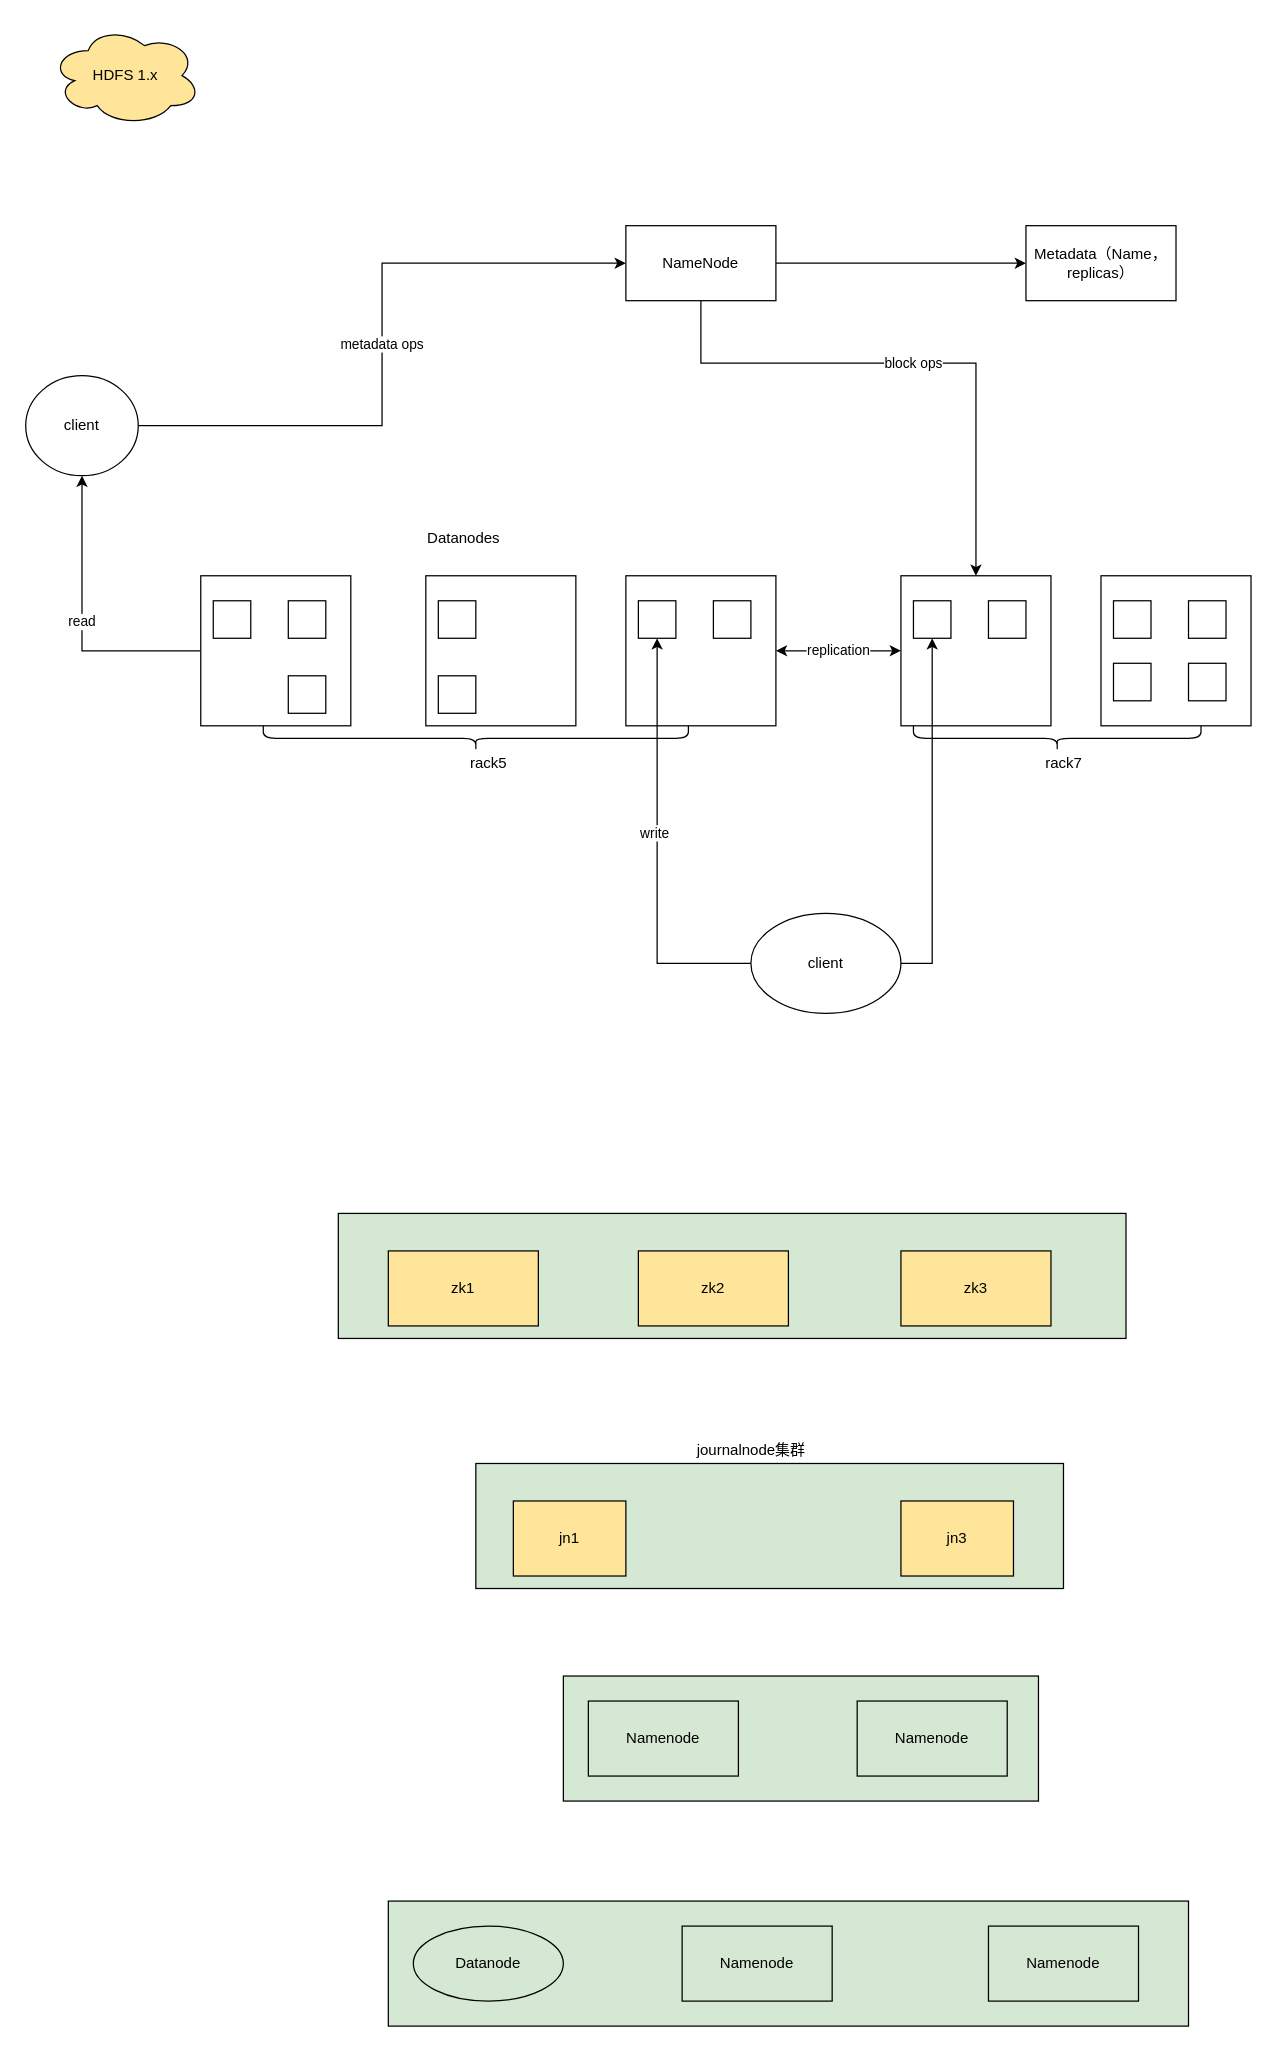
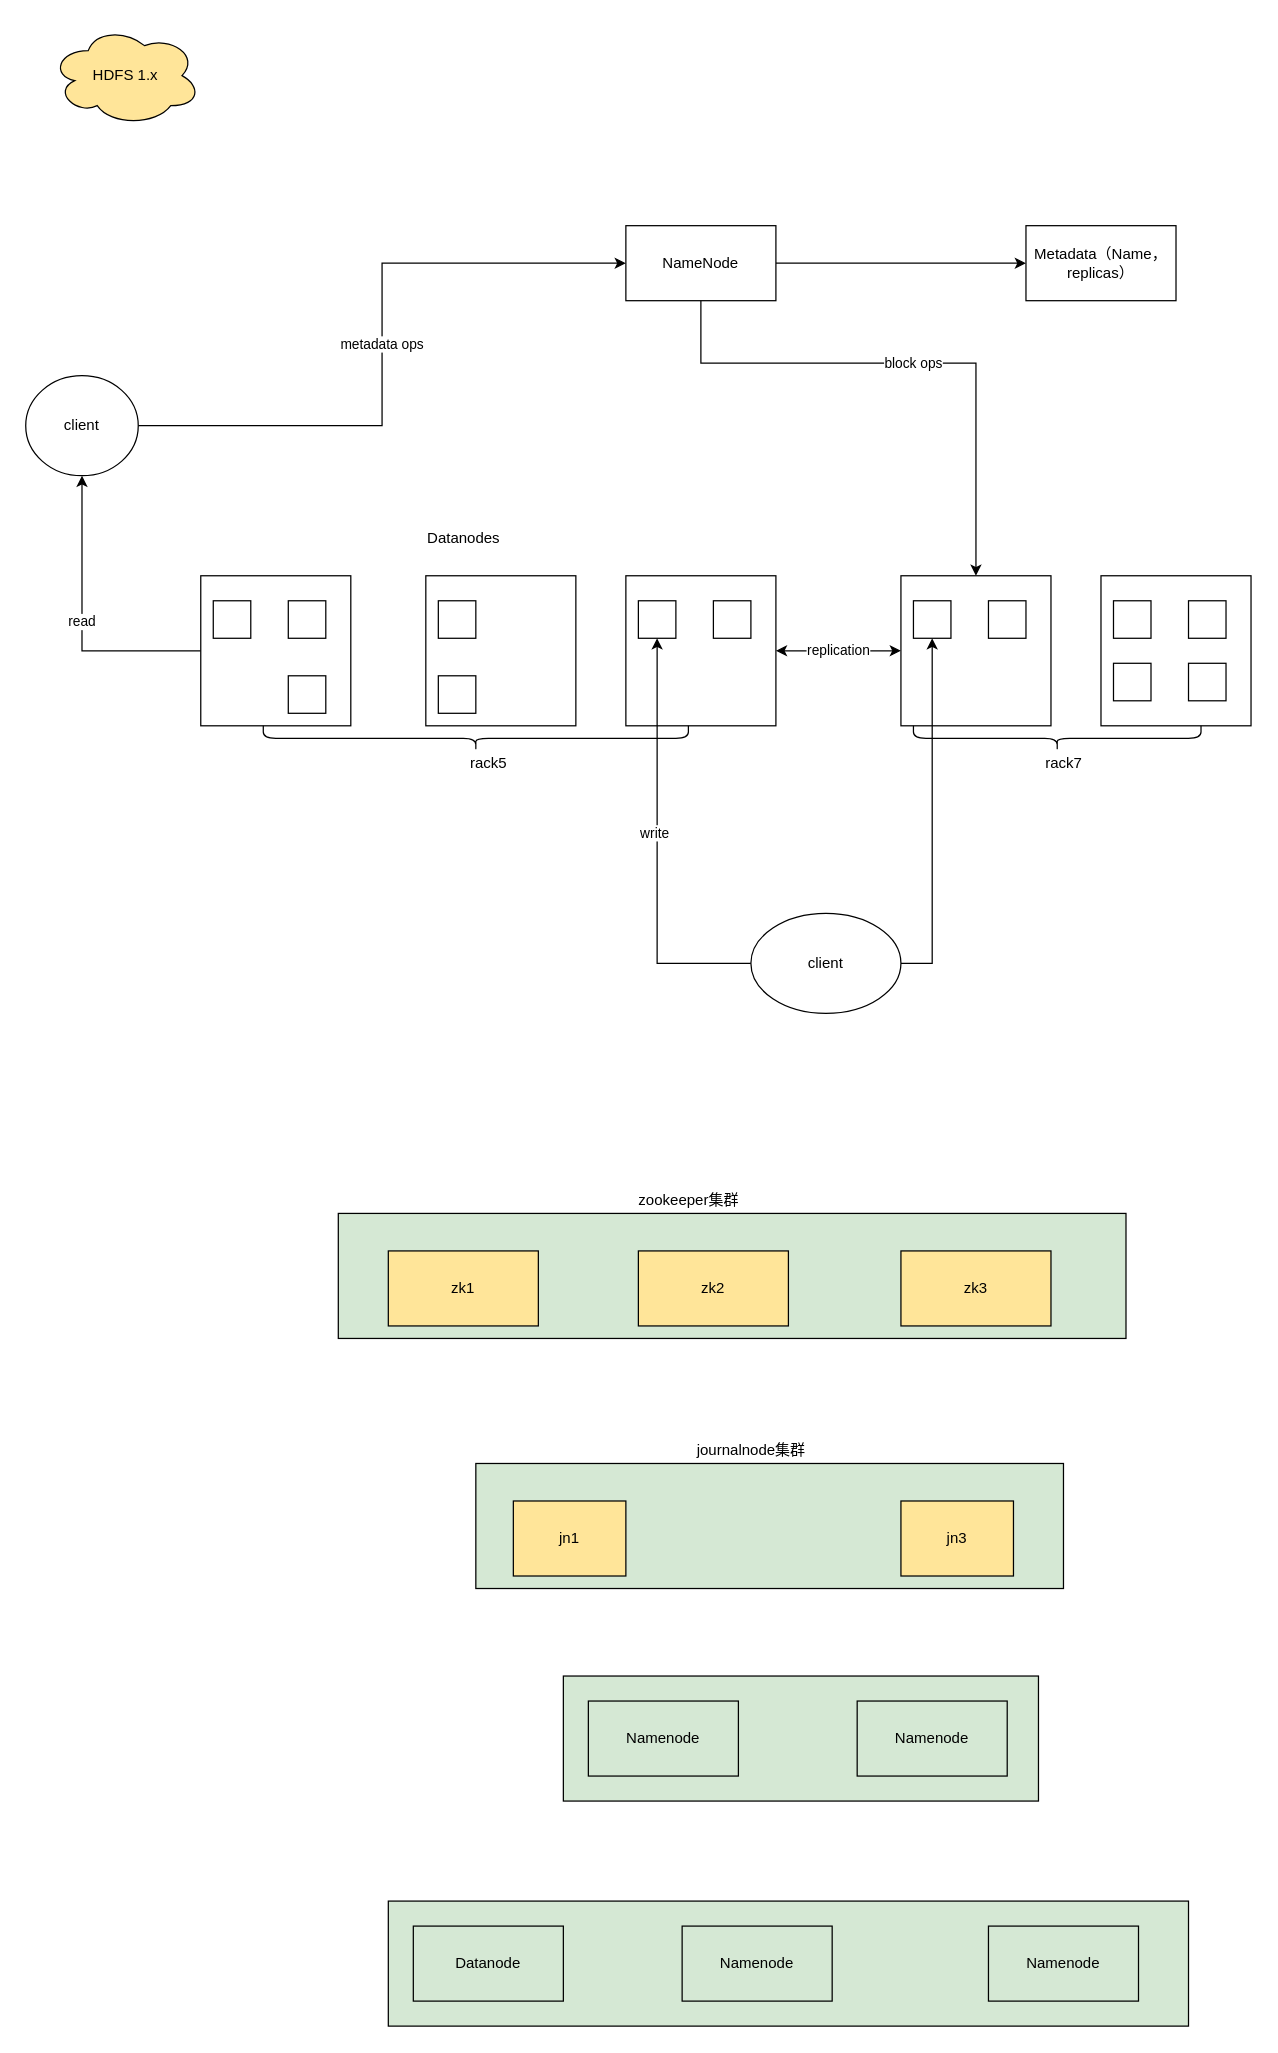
node "zookeeper集群": added
node "Datanode": shape ellipse -> rectangle
